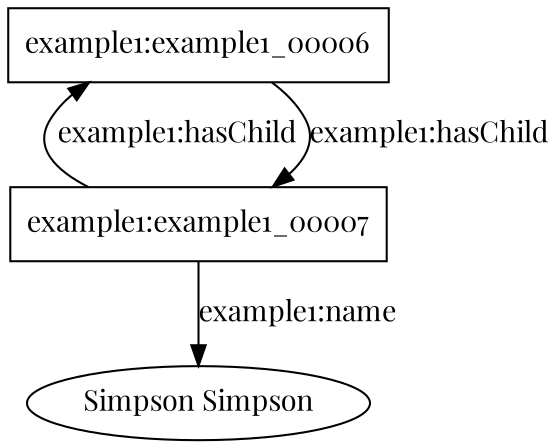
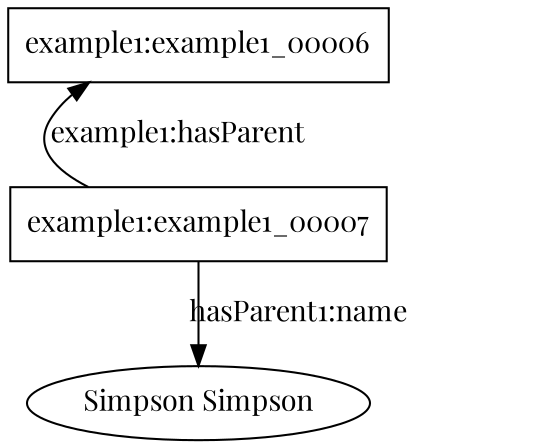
edge "example1:example1_00006" -> "example1:example1_00007": removed, label "example1:hasChild"
edge "example1:example1_00007" -> "example1:example1_00006": label "example1:hasChild" -> "example1:hasParent"
edge "example1:example1_00007" -> "Simpson Simpson": label "example1:name" -> "hasParent1:name"
